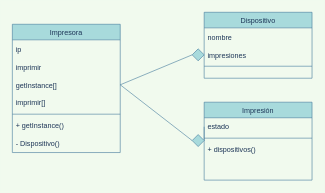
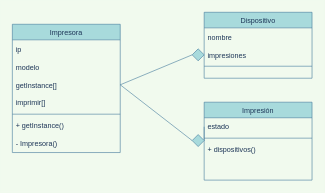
node "imprimir": label "imprimir" -> "modelo"
node "- Dispositivo()": label "- Dispositivo()" -> "- Impresora()"
